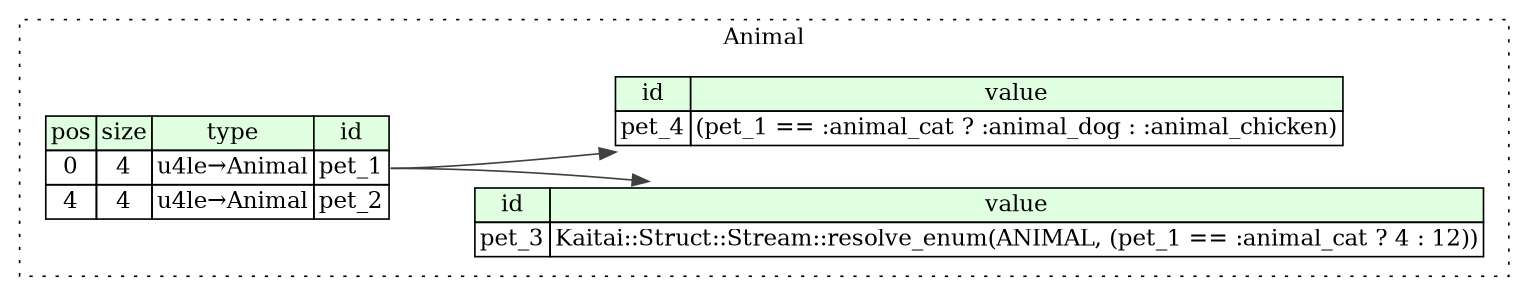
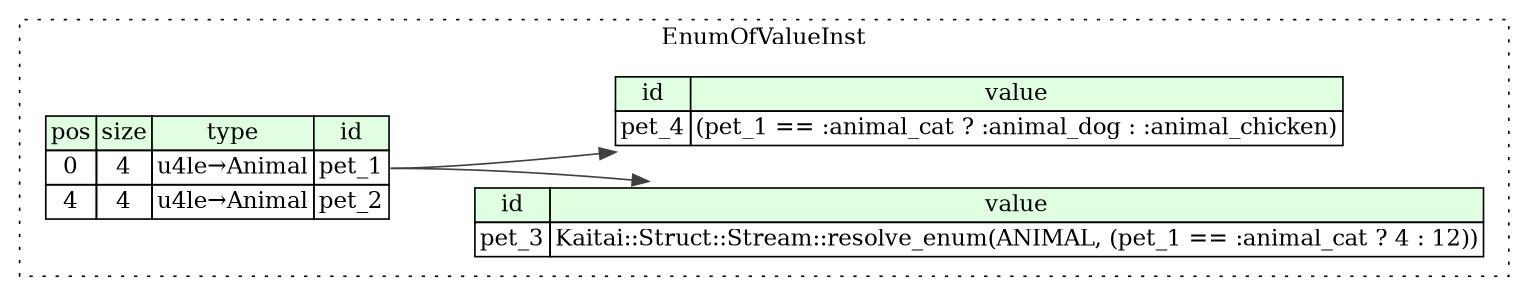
cluster "Animal": label "Animal" -> "EnumOfValueInst"
